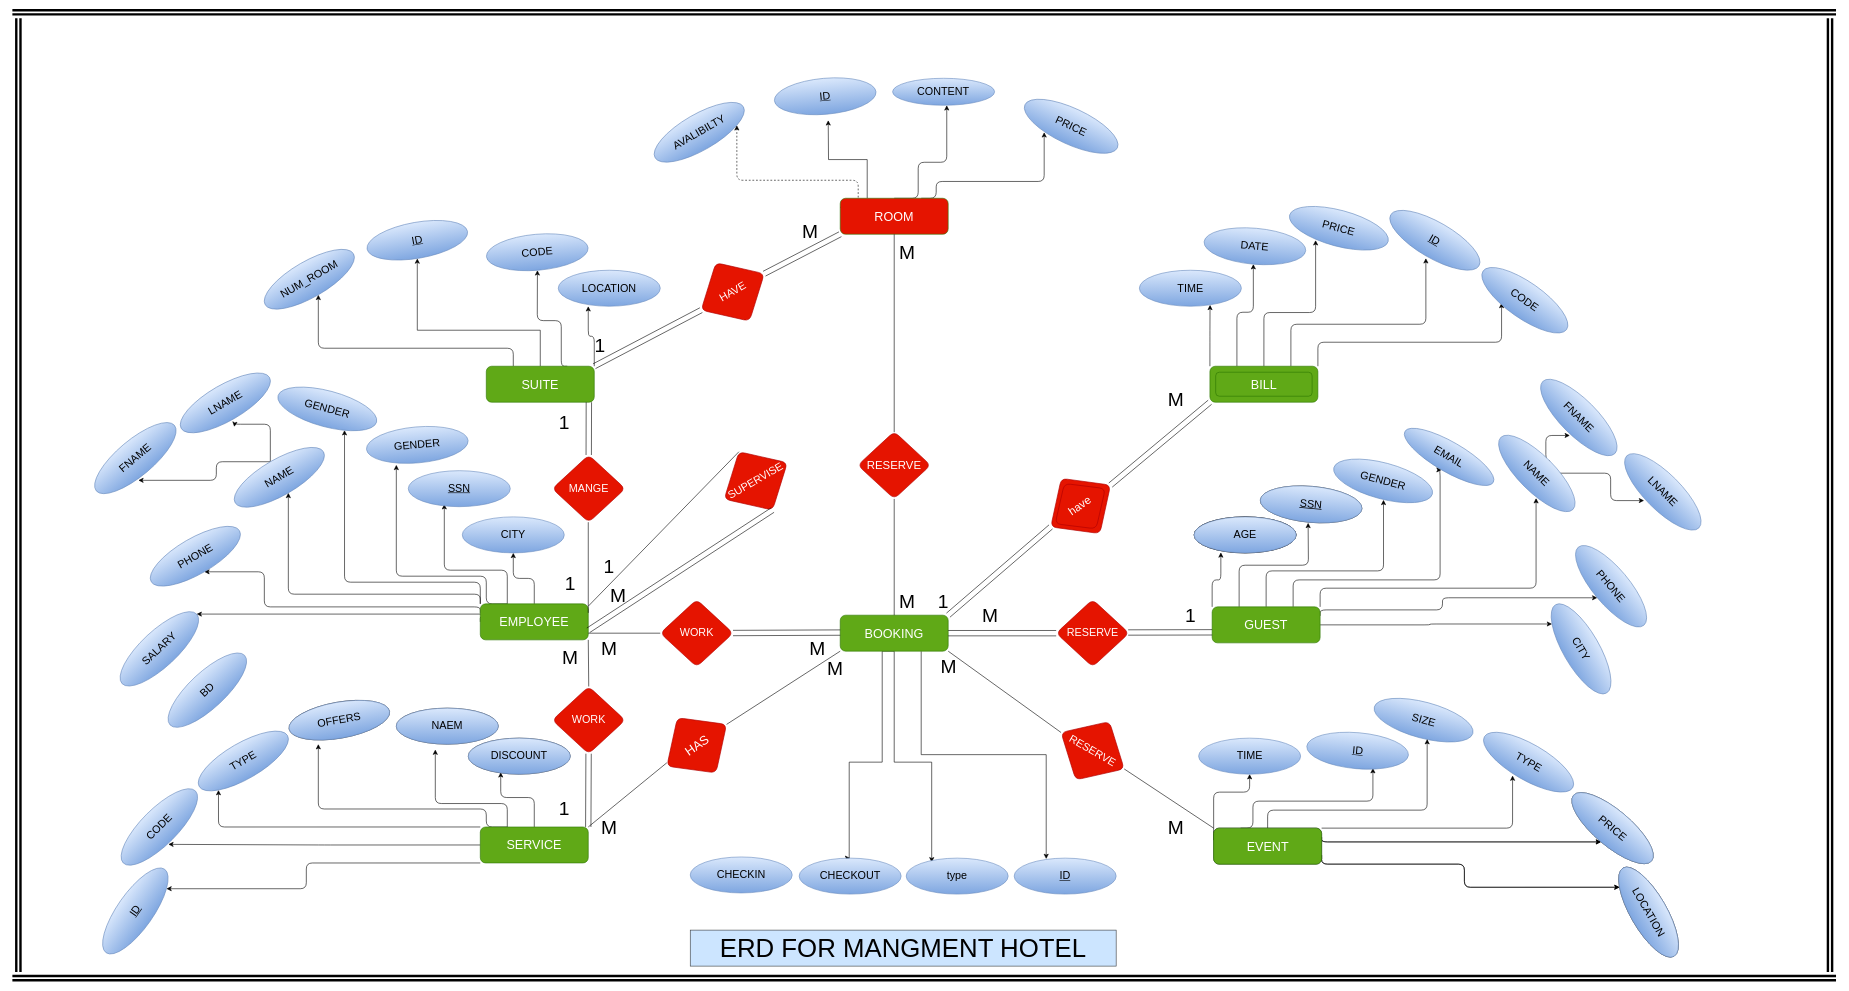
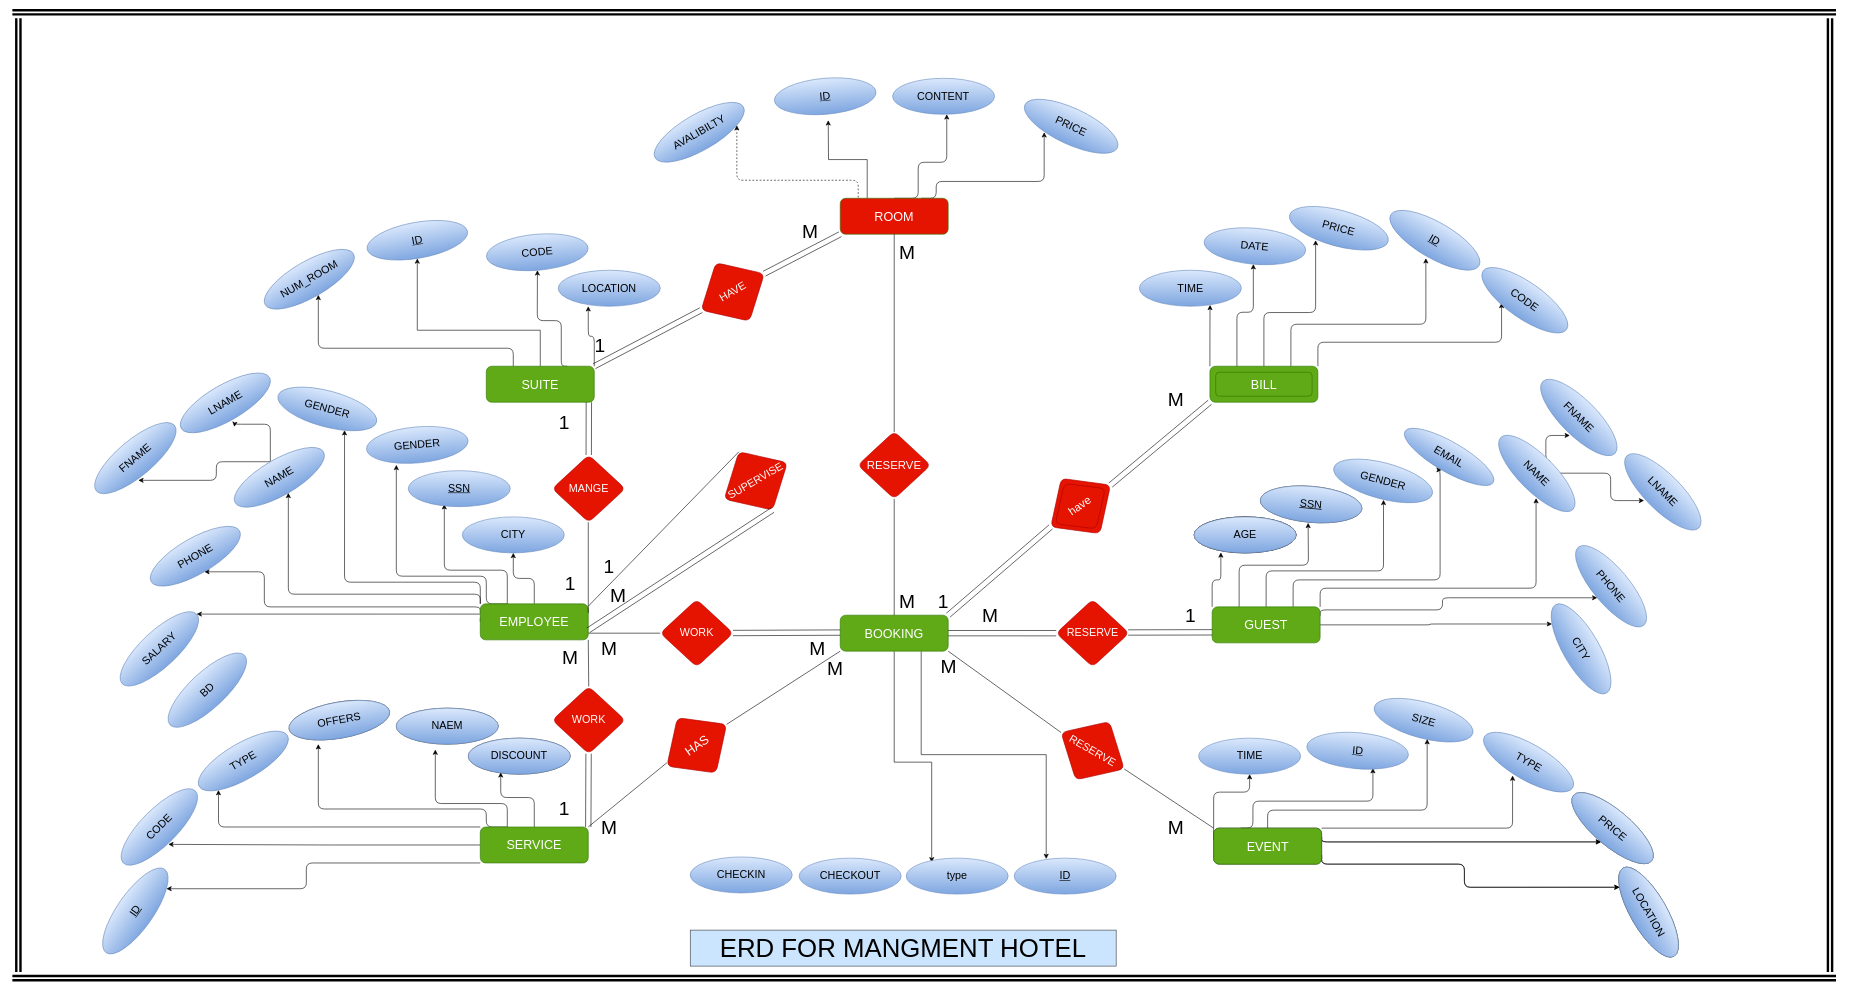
node "CONTENT": size 102x27 -> 102x36
edge "BOOKING" -> "CHECKOUT": removed
